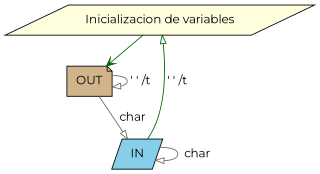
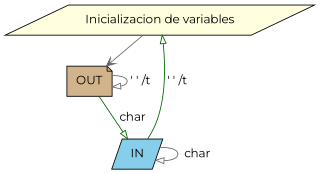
edge "Inicializacion de variables" -> "OUT": color darkgreen -> gray40
edge "OUT" -> "IN": color gray40 -> darkgreen
